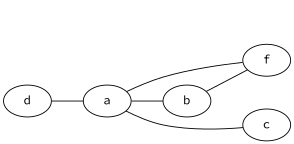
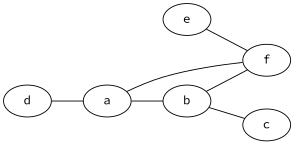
node "e": added
edge "a" -- "c": now "b" -- "c"
